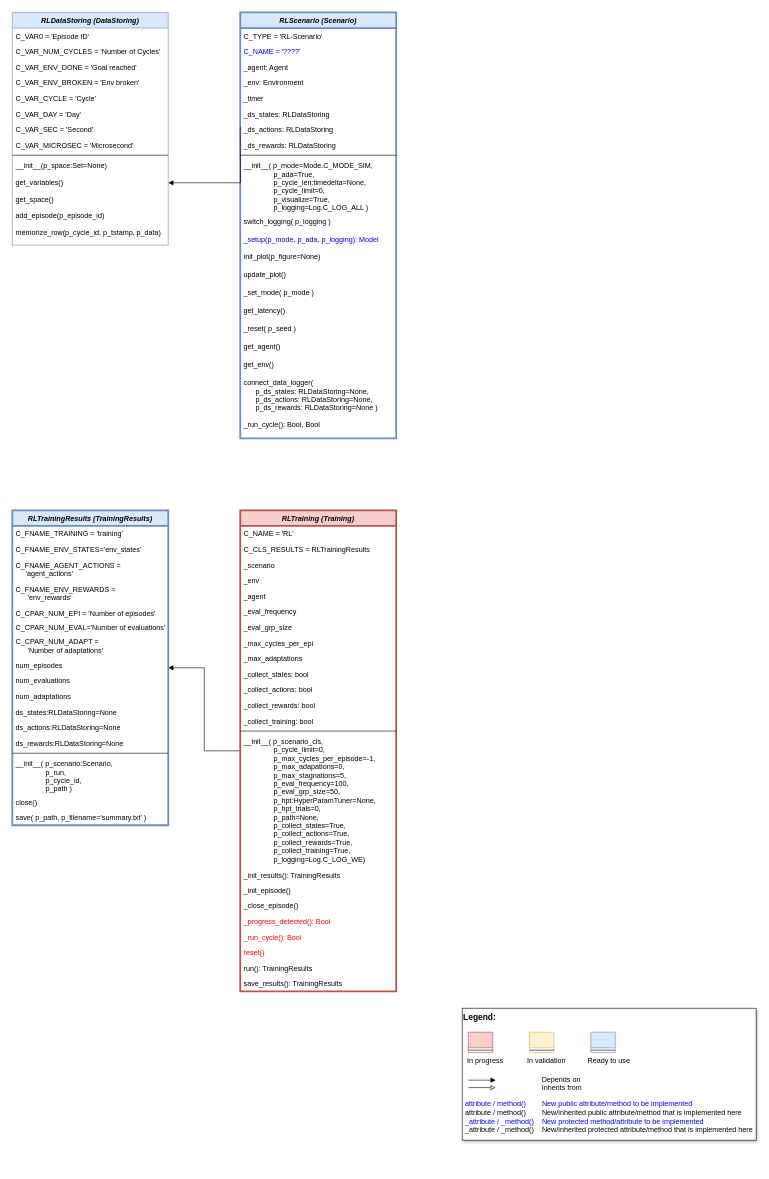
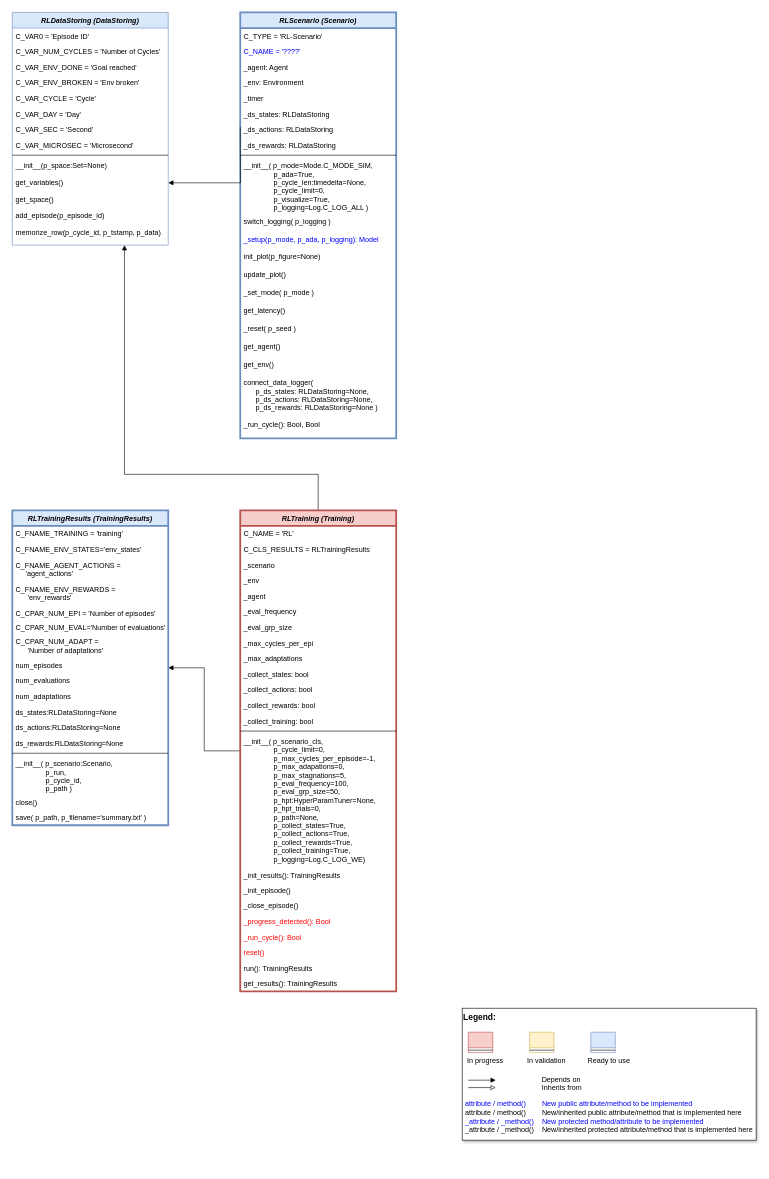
edge "RLTraining (Training)" -> "RLDataStoring (DataStoring)": added
node "save_results(): TrainingResults": label "save_results(): TrainingResults" -> "get_results(): TrainingResults"
